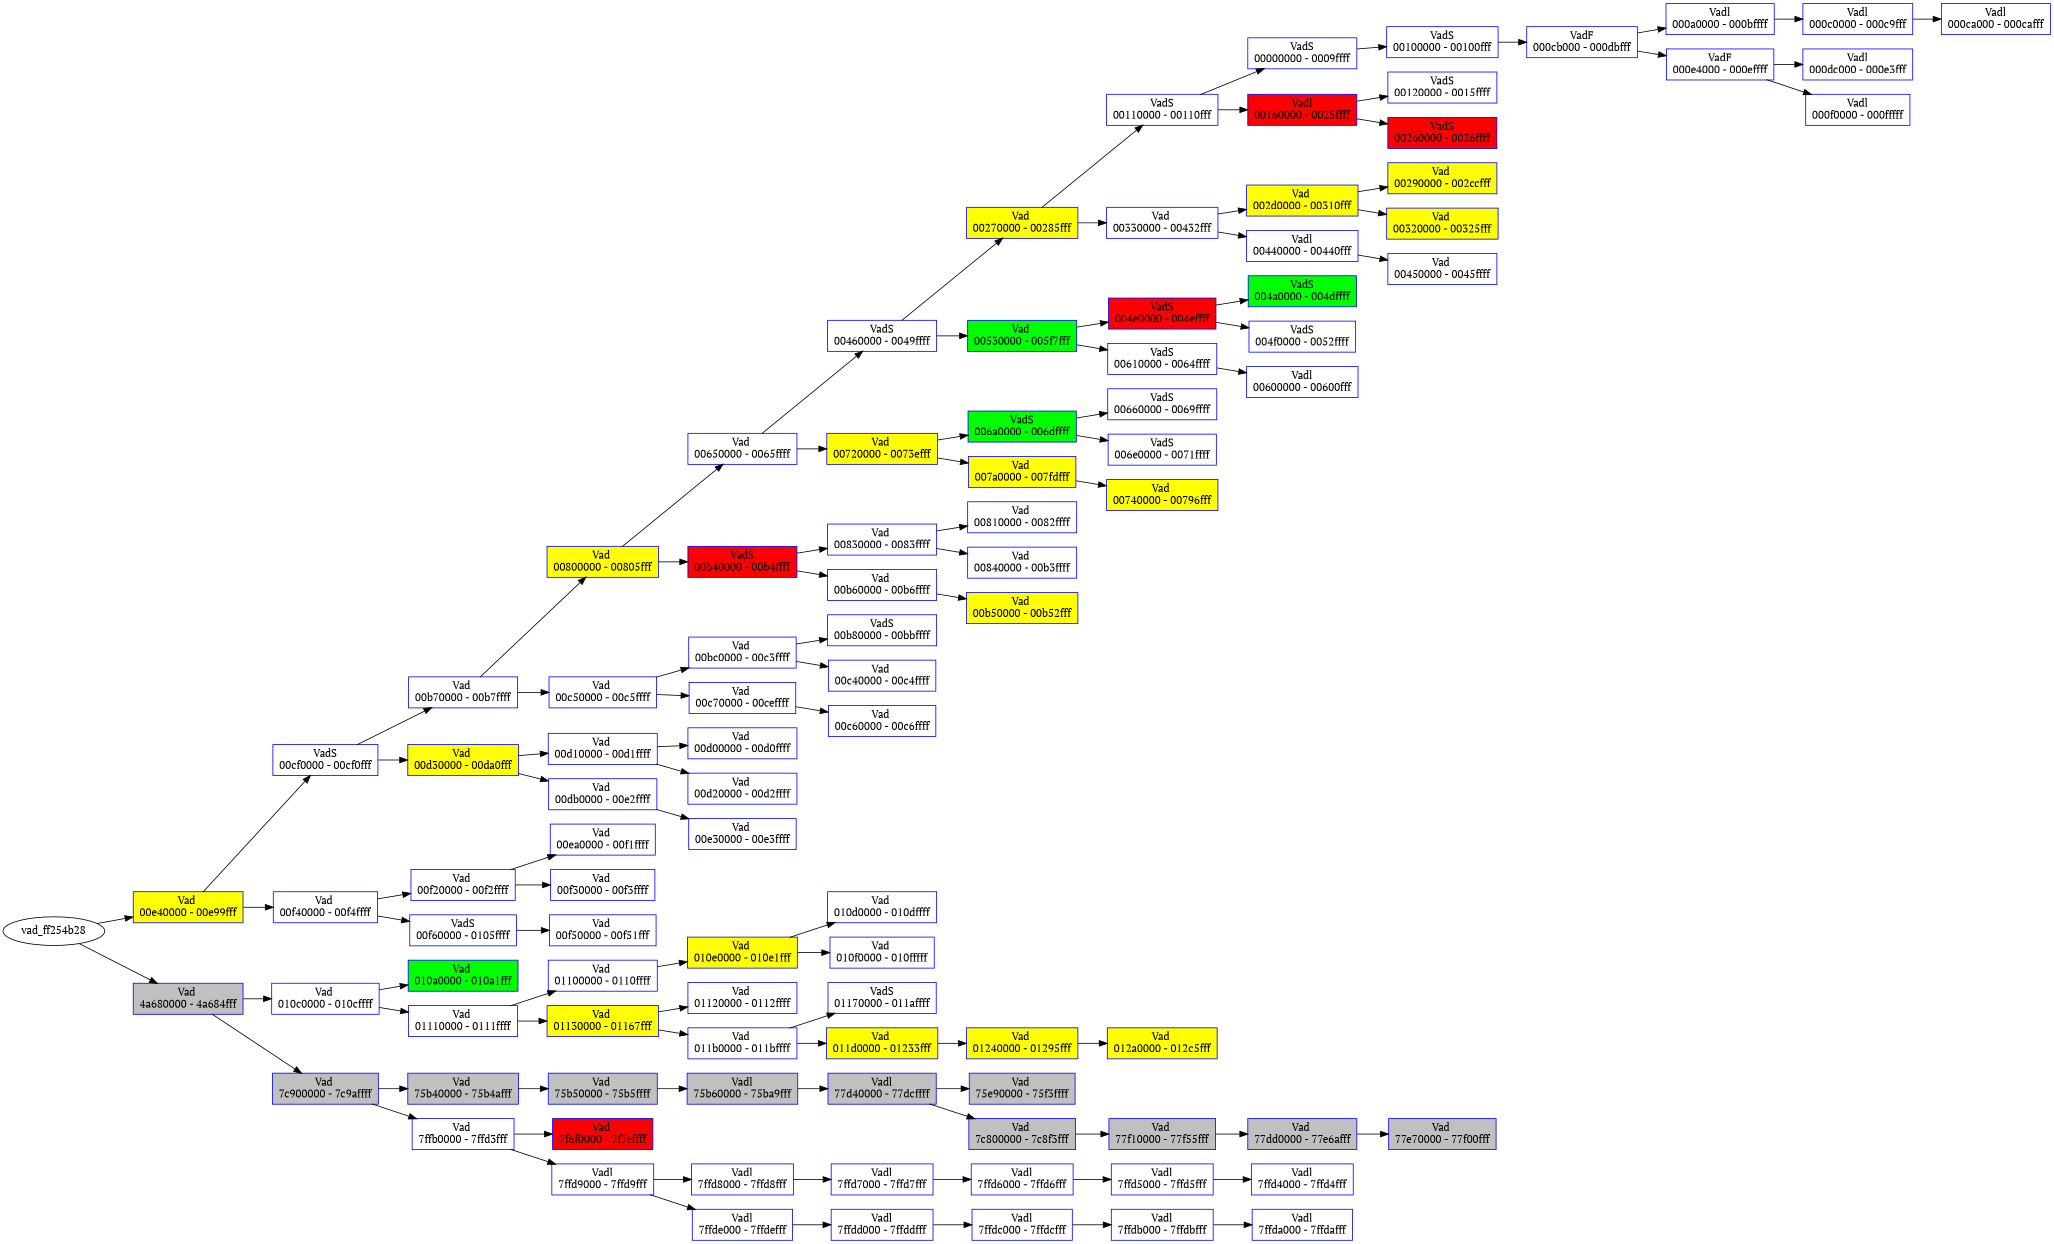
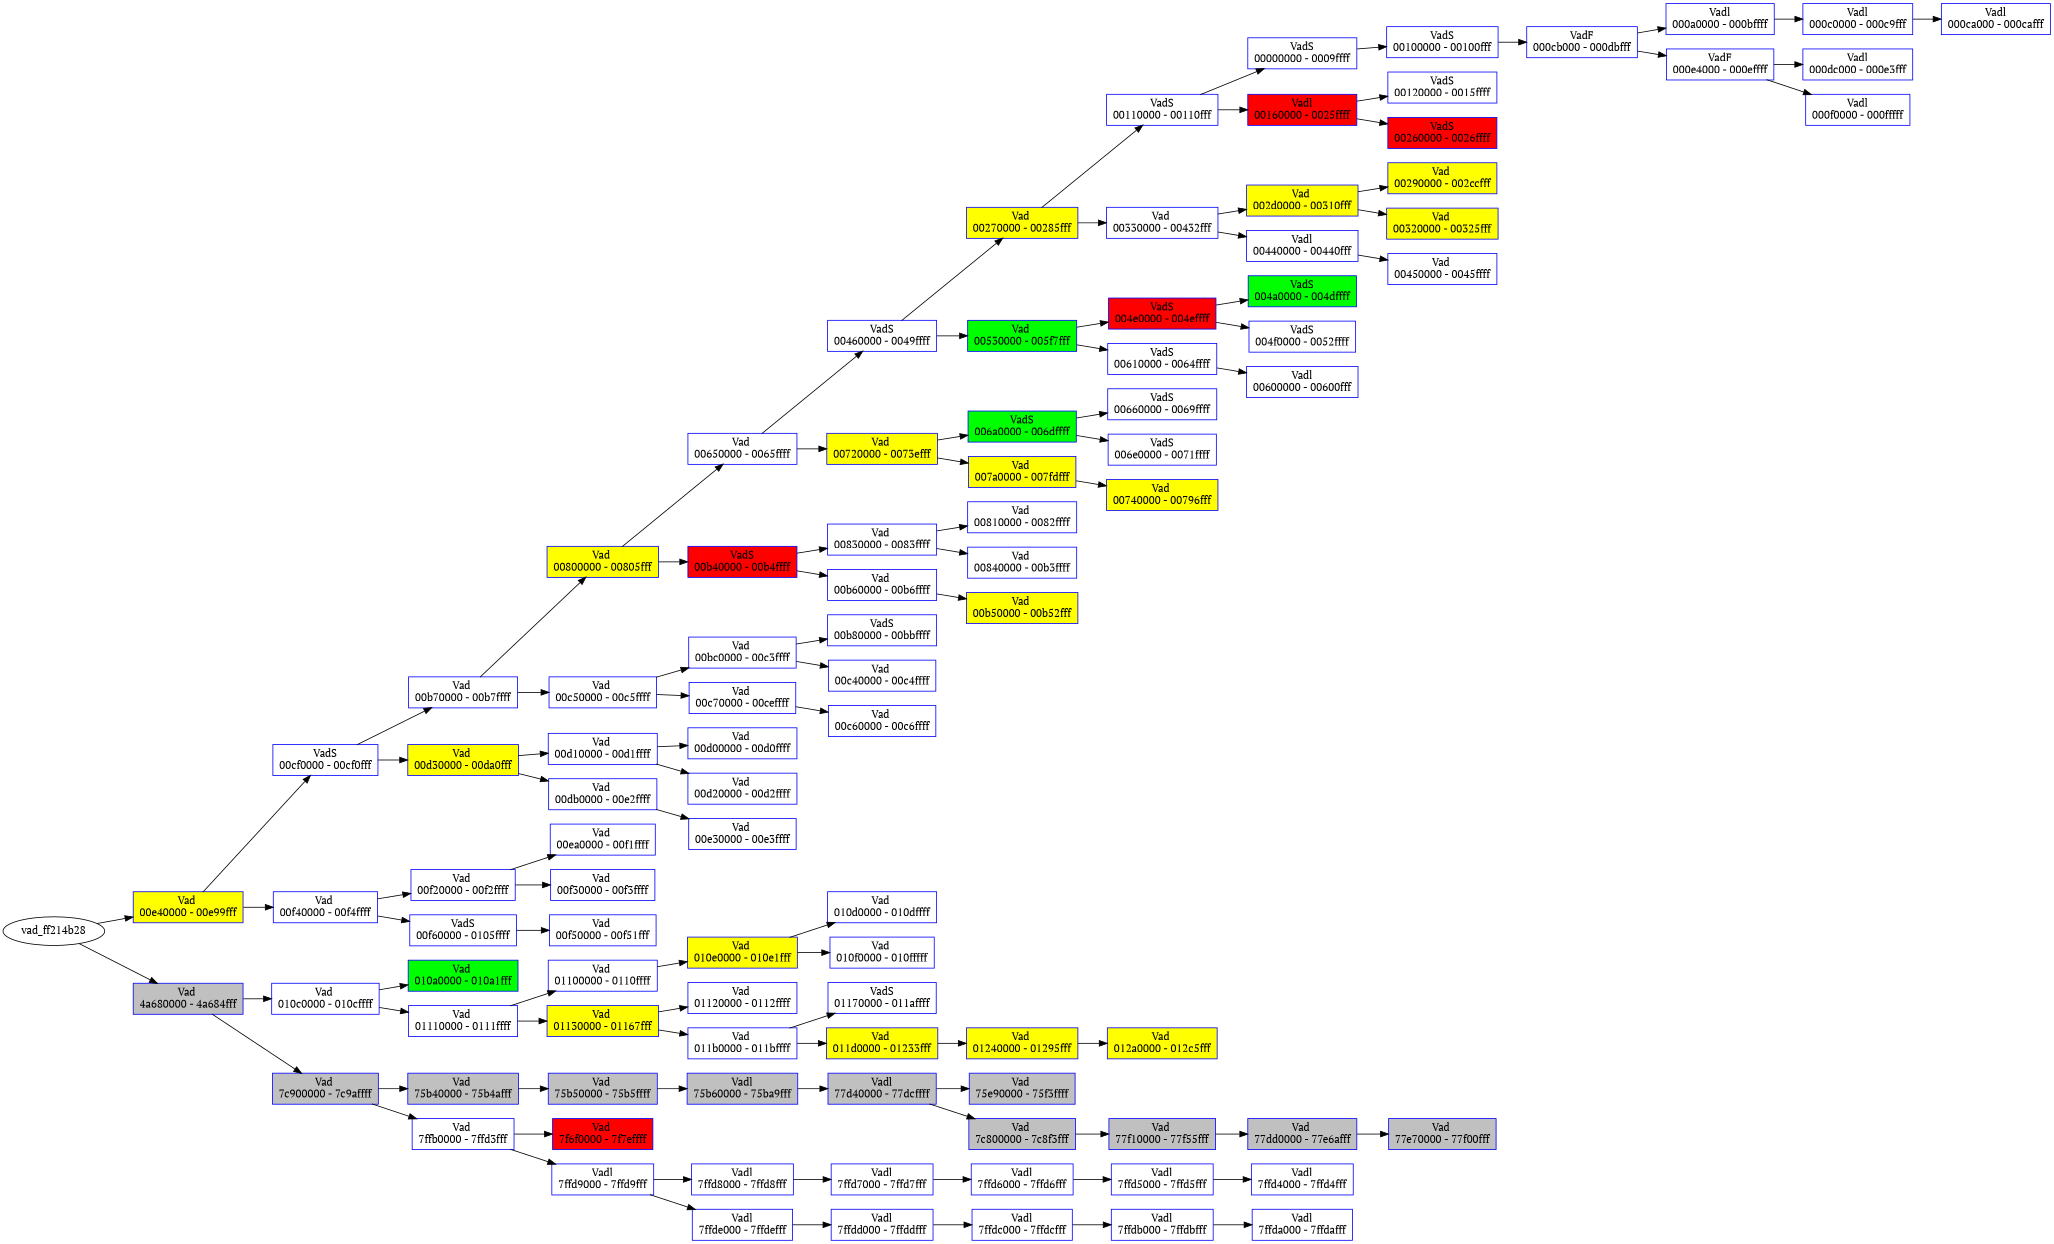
node "vad_ff254b28": label "vad_ff254b28" -> "vad_ff214b28"
